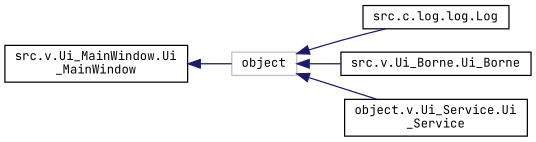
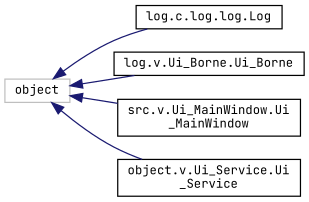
node "src.c.log.log.Log": label "src.c.log.log.Log" -> "log.c.log.log.Log"
edge "object" -> "src.v.Ui_MainWindow.Ui _MainWindow": reversed
node "src.v.Ui_Borne.Ui_Borne": label "src.v.Ui_Borne.Ui_Borne" -> "log.v.Ui_Borne.Ui_Borne"
